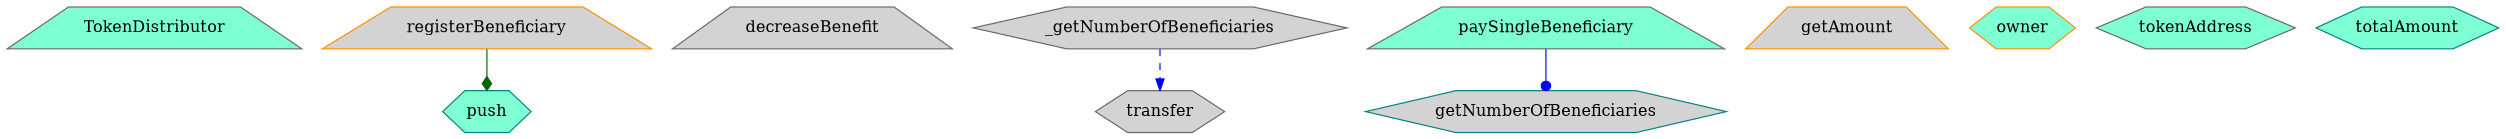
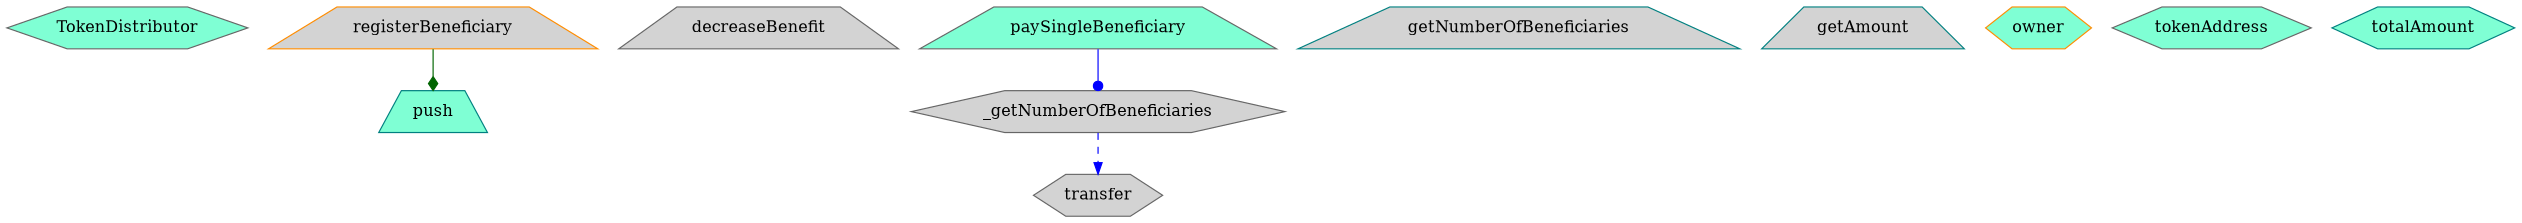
node "TokenDistributor": shape trapezium -> hexagon
node "getAmount": color darkorange -> teal
edge "paySingleBeneficiary" -> "getNumberOfBeneficiaries": now "paySingleBeneficiary" -> "_getNumberOfBeneficiaries"
node "push": shape hexagon -> trapezium
node "getNumberOfBeneficiaries": shape hexagon -> trapezium
